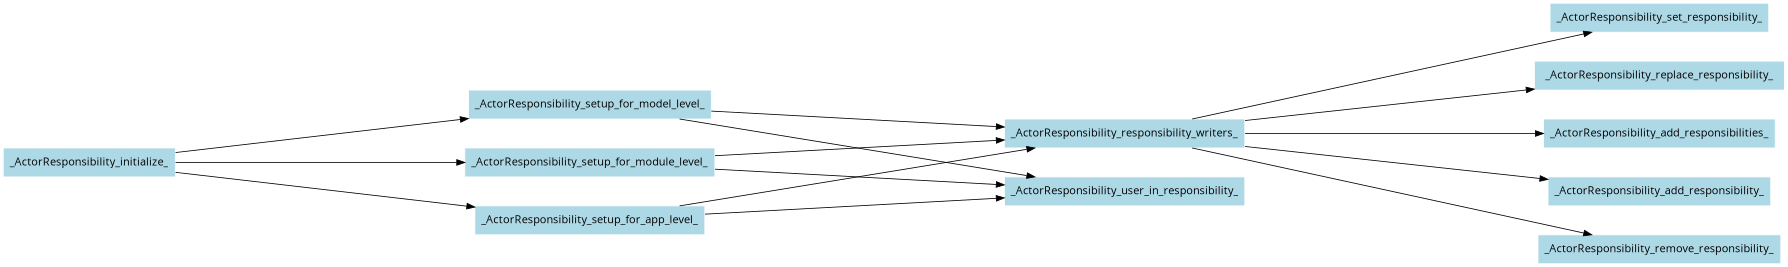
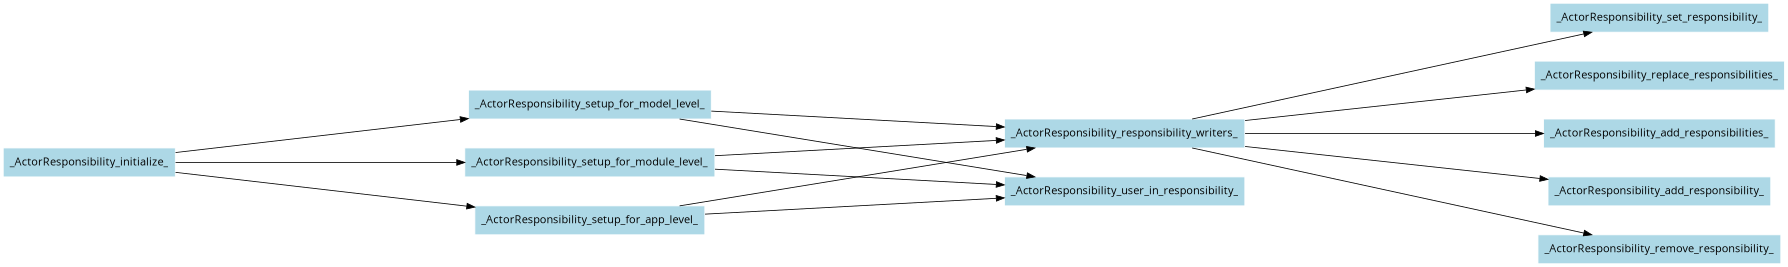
node "_ActorResponsibility_replace_responsibility_": label "_ActorResponsibility_replace_responsibility_" -> "_ActorResponsibility_replace_responsibilities_"
